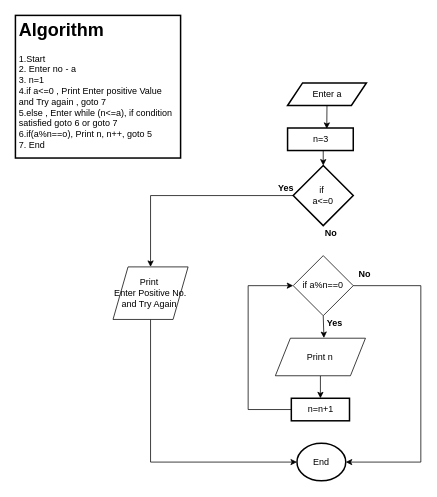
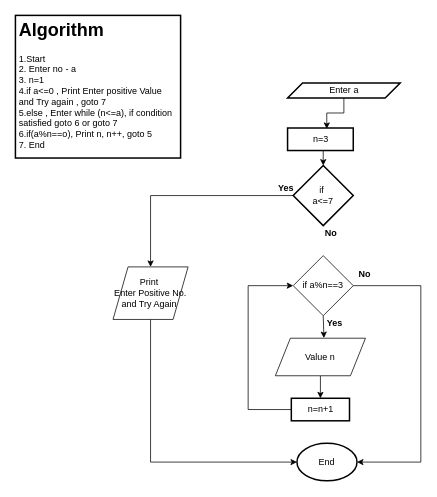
node "Enter a": size 79x23 -> 113x15
node "if a<=0": label "if a<=0" -> "if a<=7"
node "if a%n==0": label "if a%n==0" -> "if a%n==3"
node "Print n": label "Print n" -> "Value n"
node "End": size 49x38 -> 60x38
